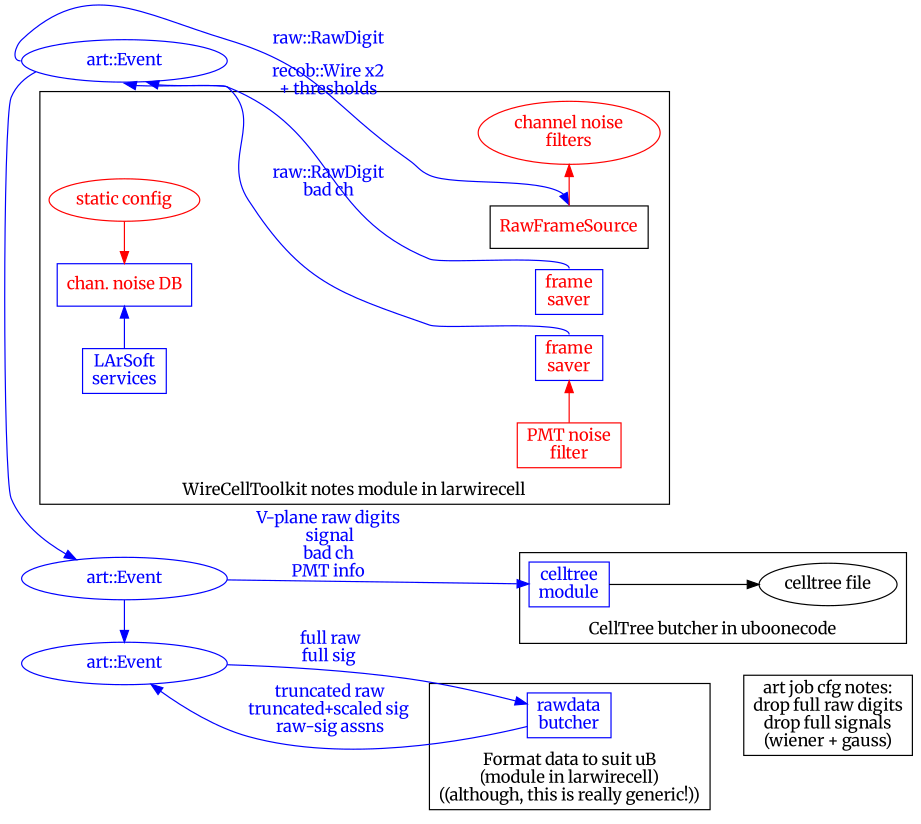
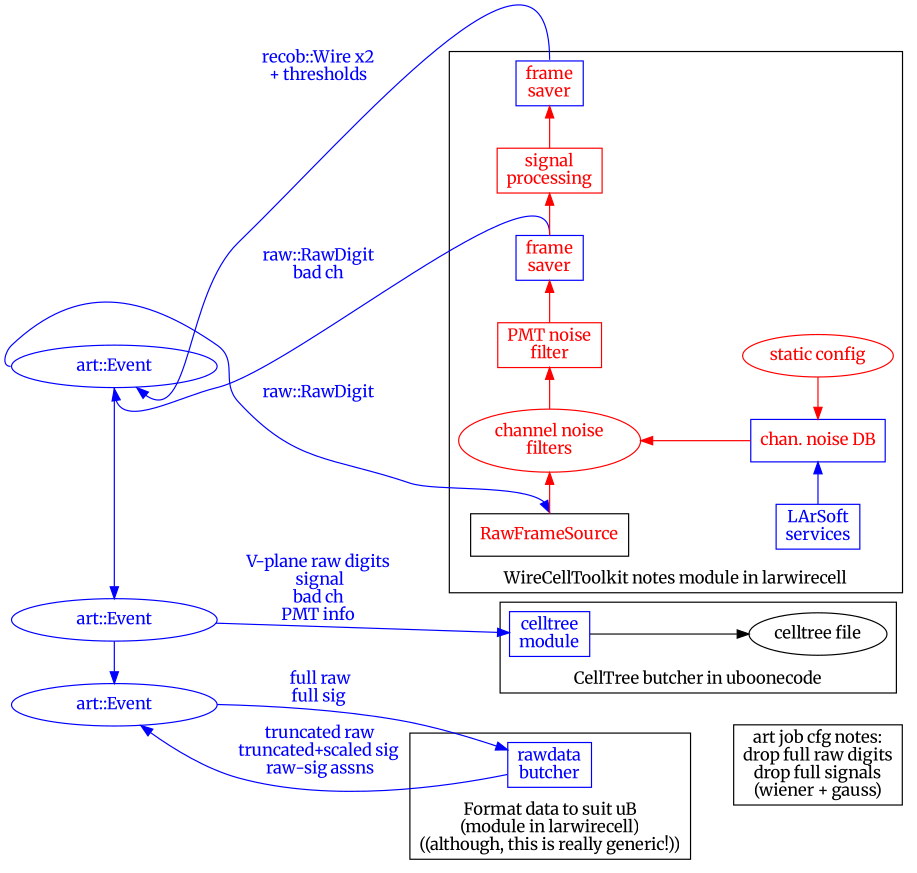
node "signal processing": added
edge "channel noise filters" -> "PMT noise filter": added
edge "chan. noise DB" -> "channel noise filters": added
